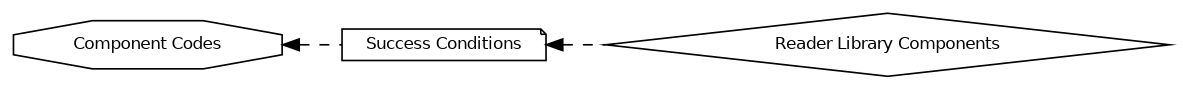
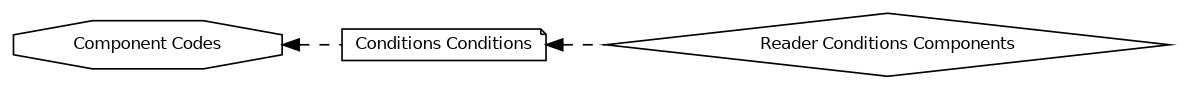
node "Success Conditions": label "Success Conditions" -> "Conditions Conditions"
node "Reader Library Components": label "Reader Library Components" -> "Reader Conditions Components"
